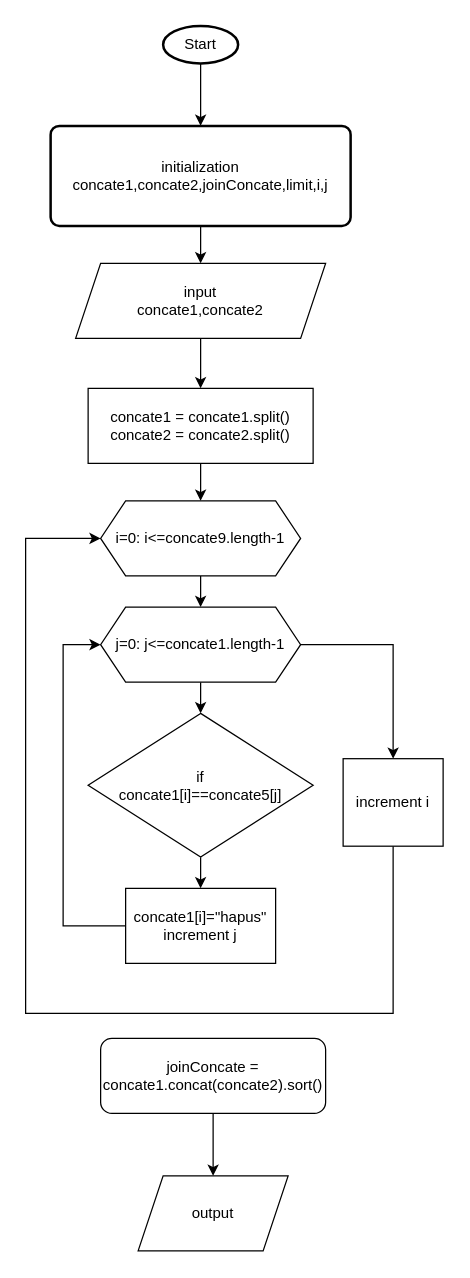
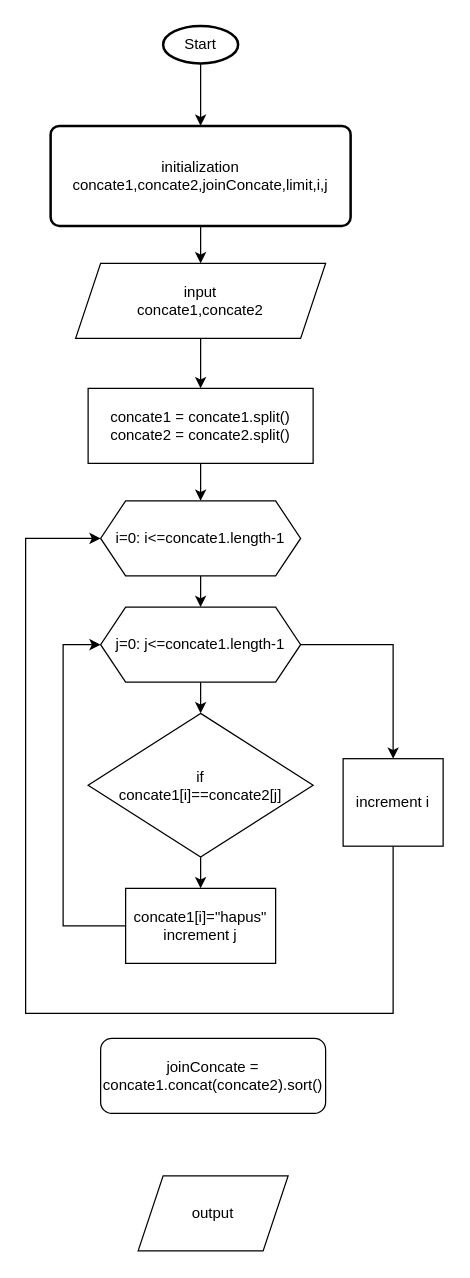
node "i=0: i<=concate9.length-1": label "i=0: i<=concate9.length-1" -> "i=0: i<=concate1.length-1"
node "if concate1[i]==concate5[j]": label "if concate1[i]==concate5[j]" -> "if concate1[i]==concate2[j]"
edge "joinConcate = concate1.concat(concate2).sort()" -> "output": removed
